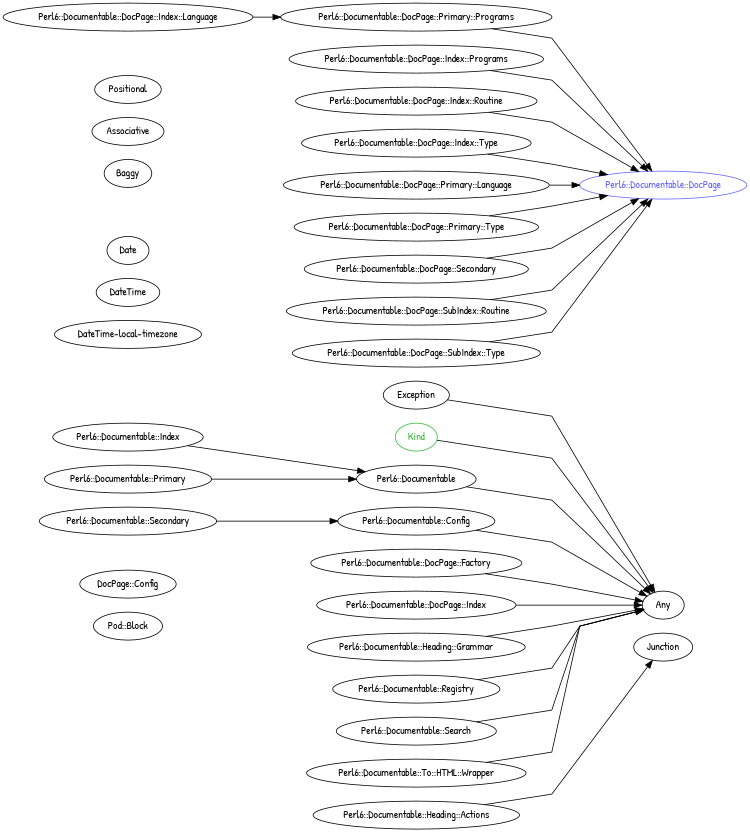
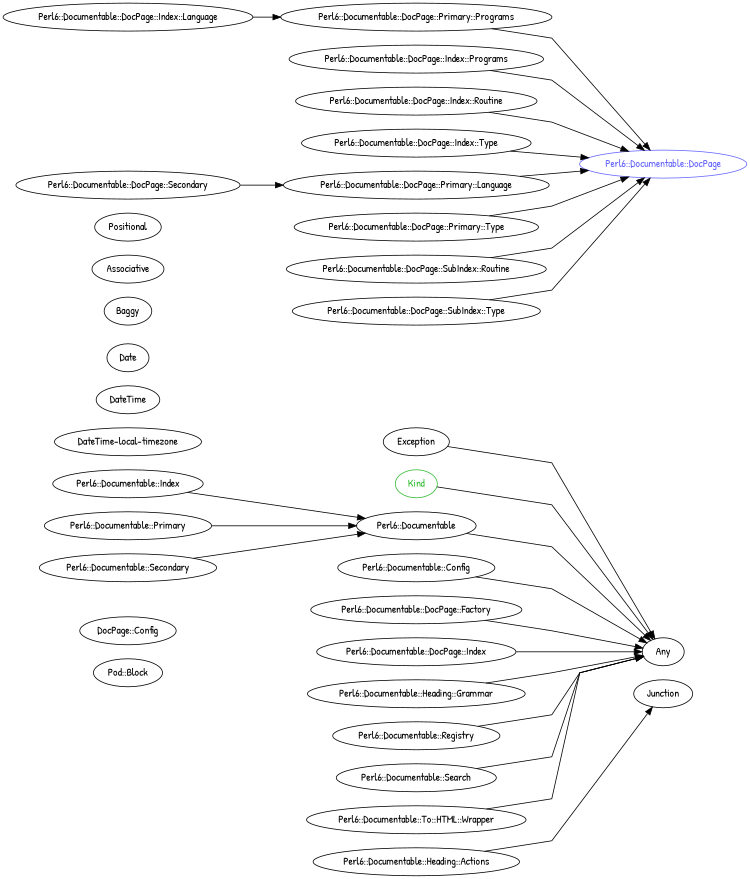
edge "Perl6::Documentable::DocPage::Secondary" -> "Perl6::Documentable::DocPage": now "Perl6::Documentable::DocPage::Secondary" -> "Perl6::Documentable::DocPage::Primary::Language"
edge "Perl6::Documentable::Secondary" -> "Perl6::Documentable::Config": now "Perl6::Documentable::Secondary" -> "Perl6::Documentable"
